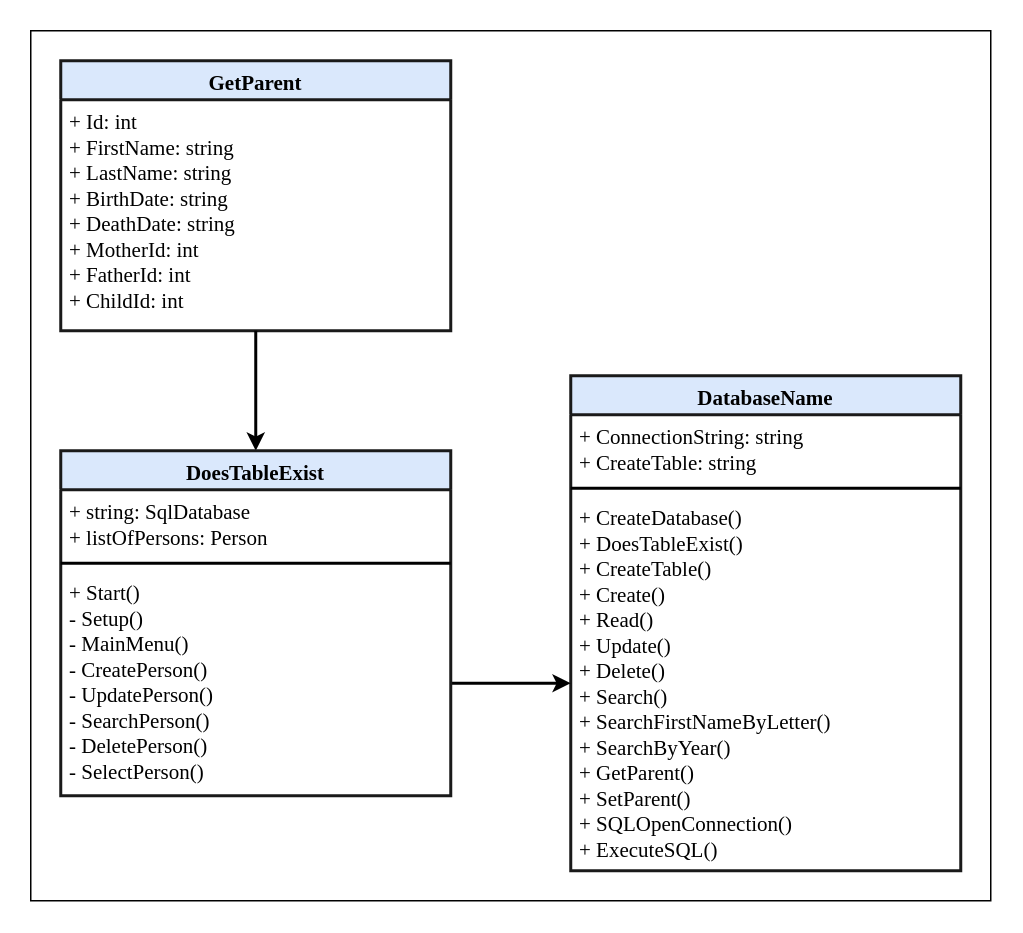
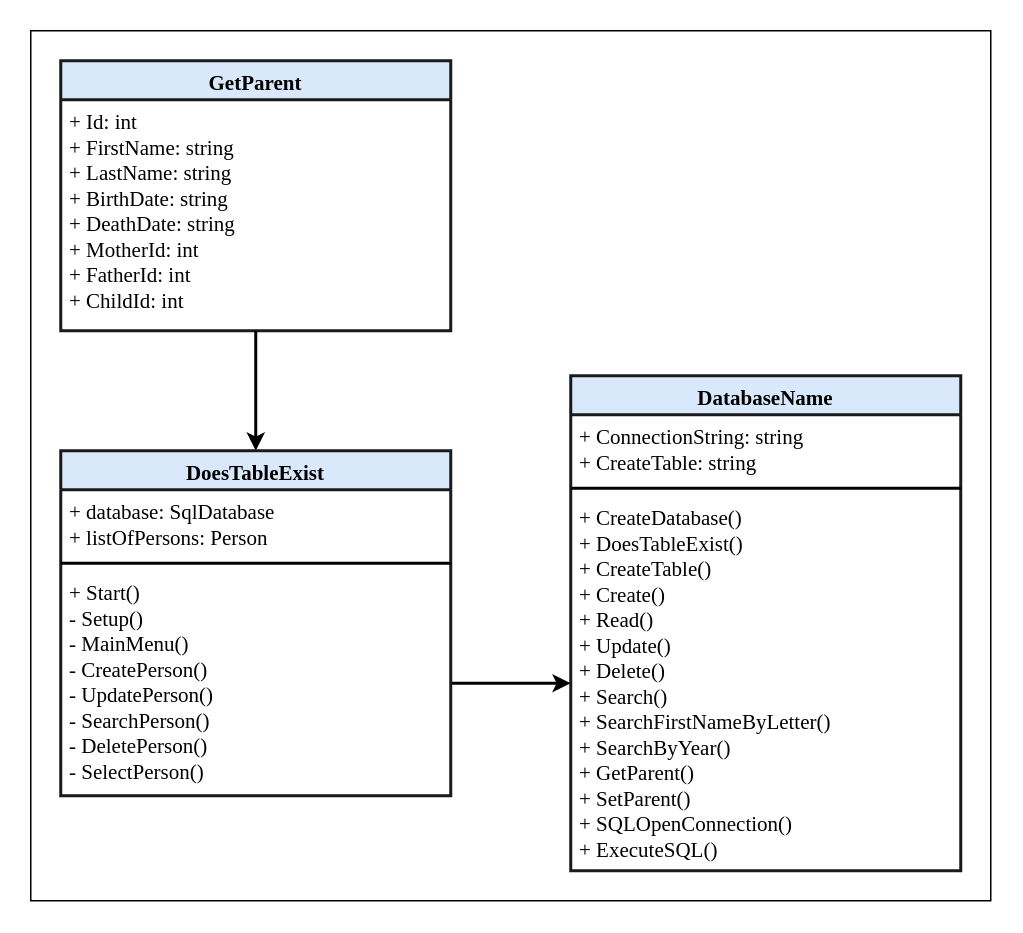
node "+ string: SqlDatabase + listOfPersons: Person": label "+ string: SqlDatabase + listOfPersons: Person" -> "+ database: SqlDatabase + listOfPersons: Person"
